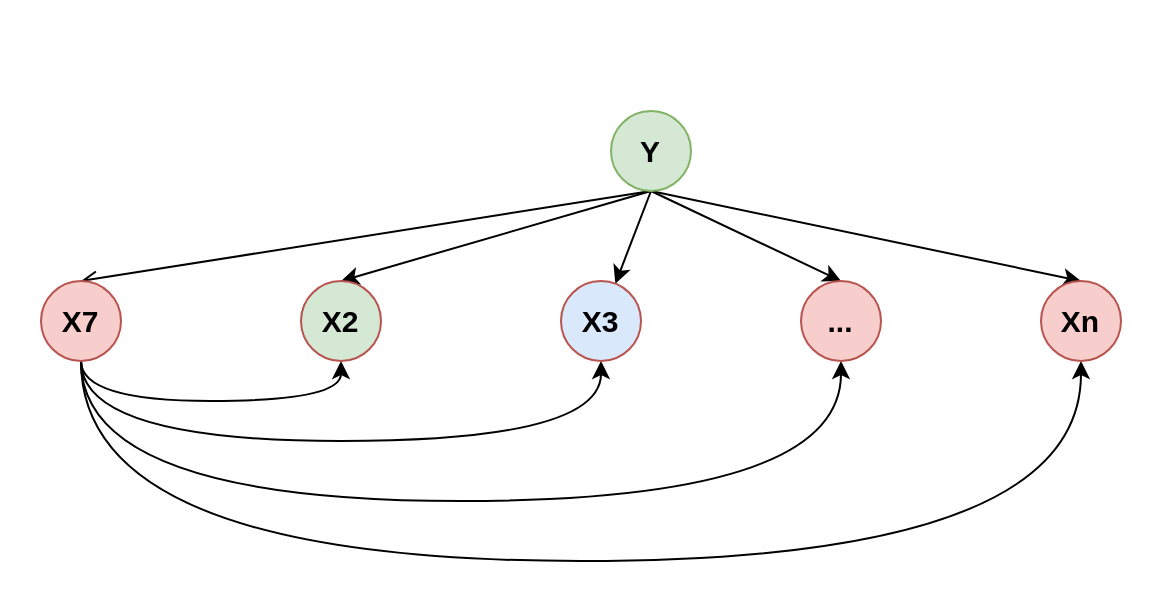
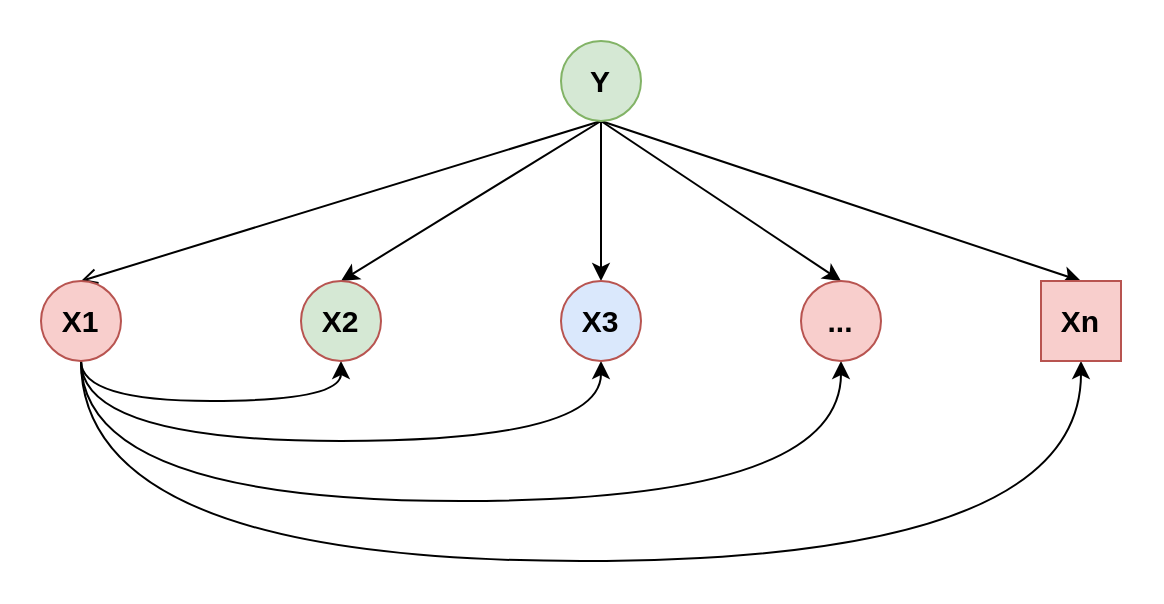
node "Y": moved (651, 151) -> (601, 81)
node "X7": label "X7" -> "X1"
node "Xn": shape ellipse -> rectangle
